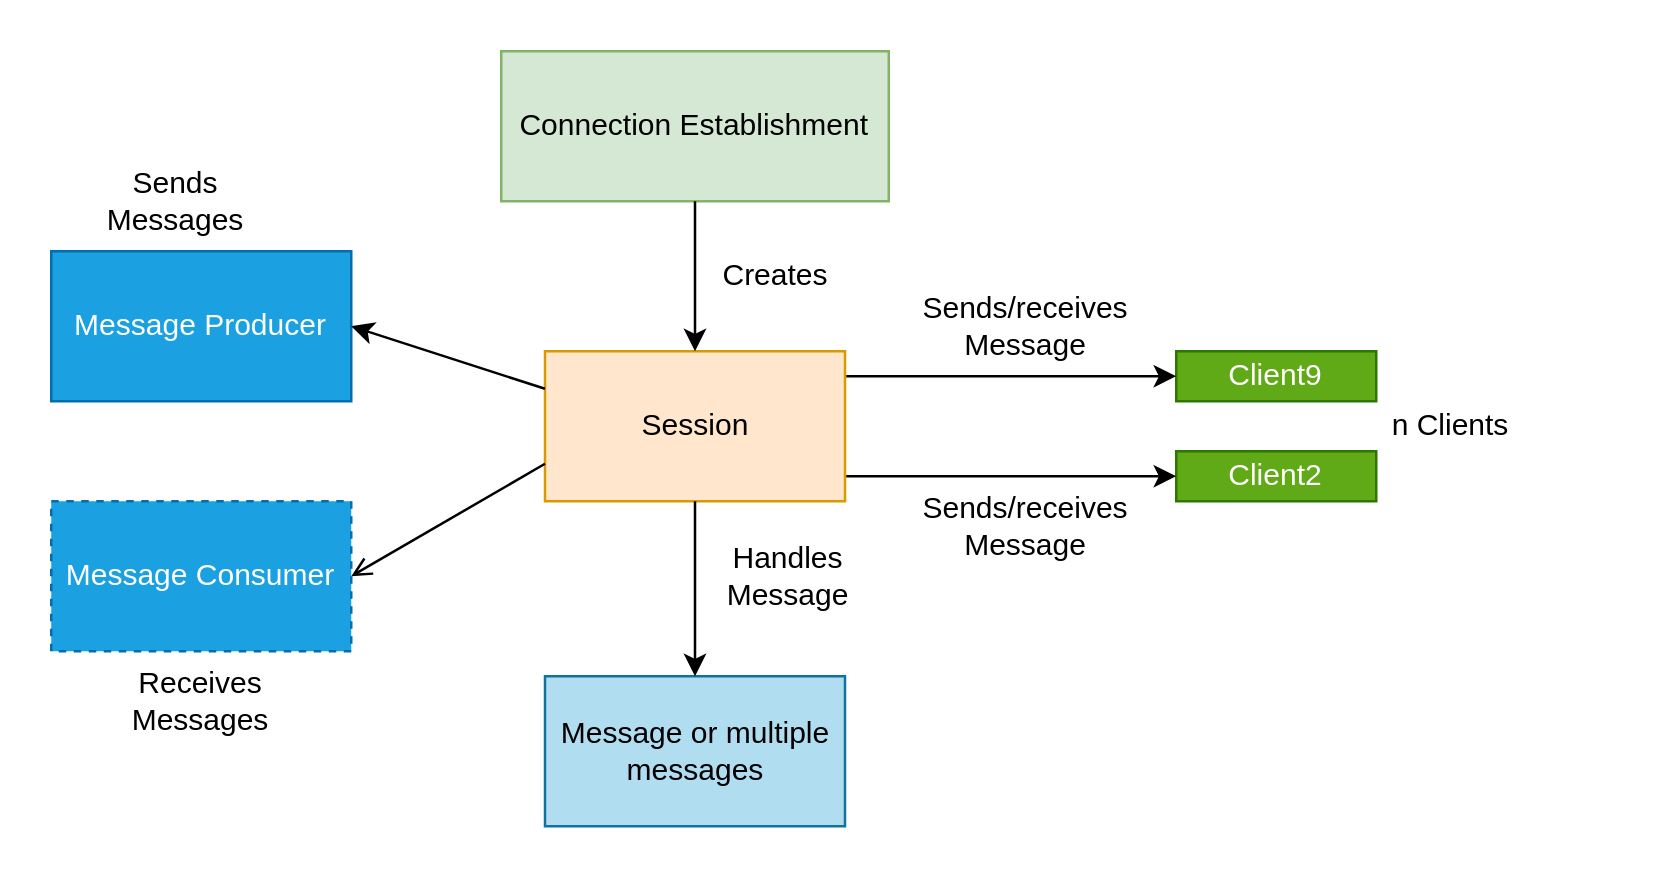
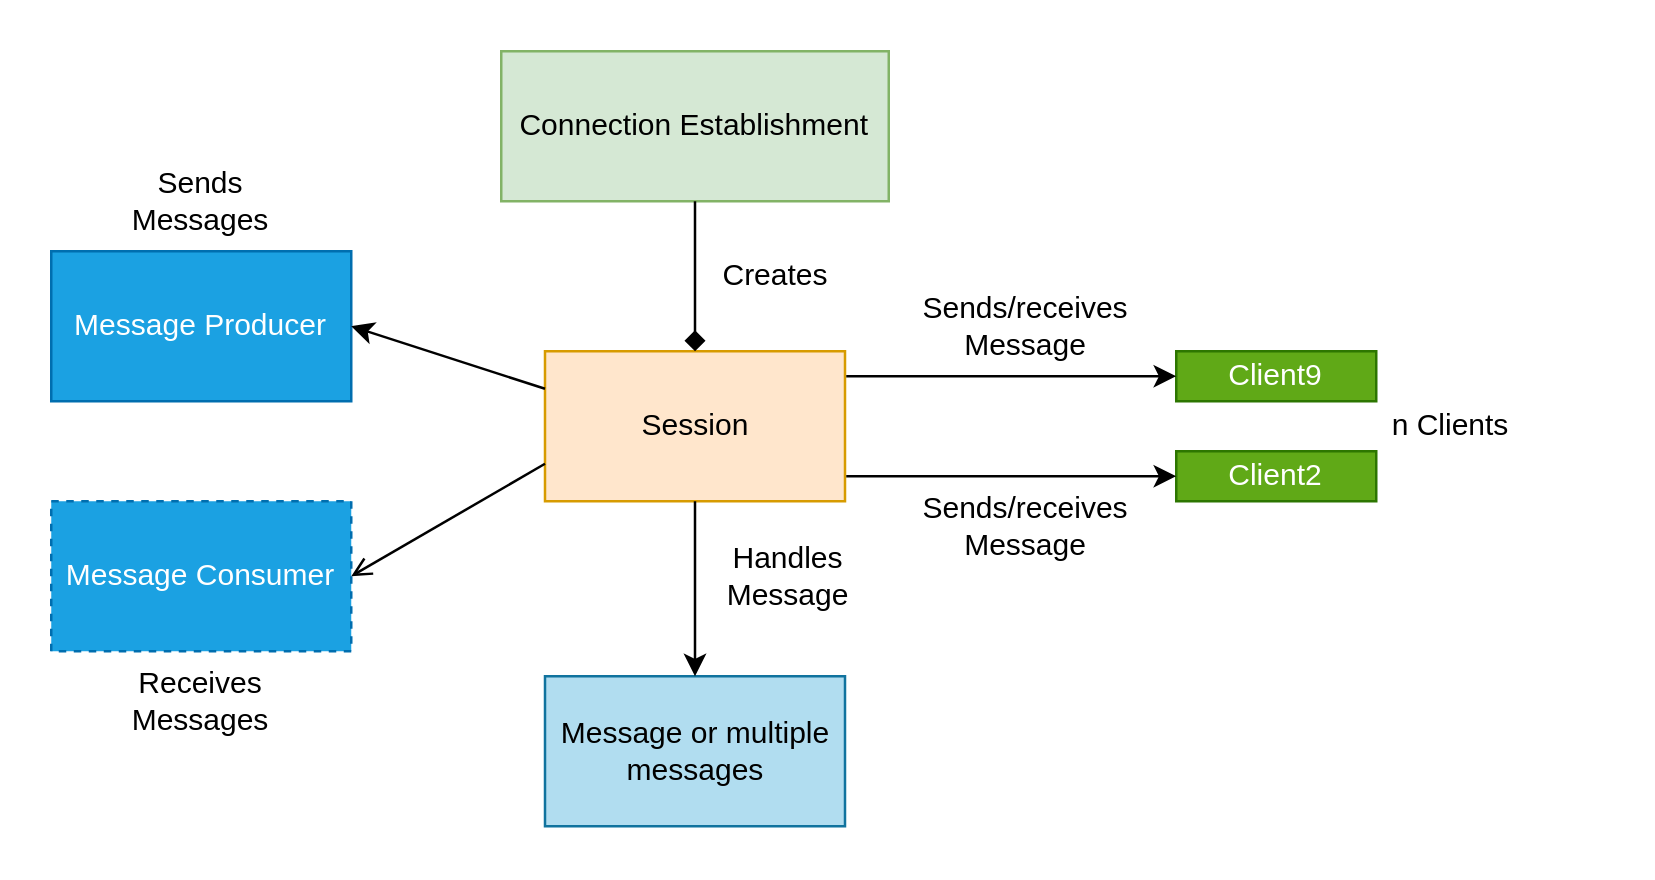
node "Sends Messages": moved (176, 201) -> (201, 201)
edge "Connection Establishment" -> "Session": arrowhead classic -> diamond
